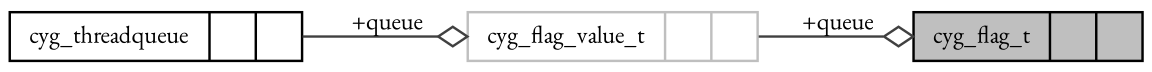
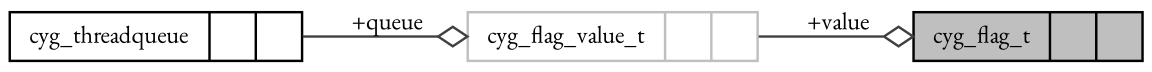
edge "cyg_flag_value_t" -> "cyg_flag_t": label " +queue" -> " +value"
